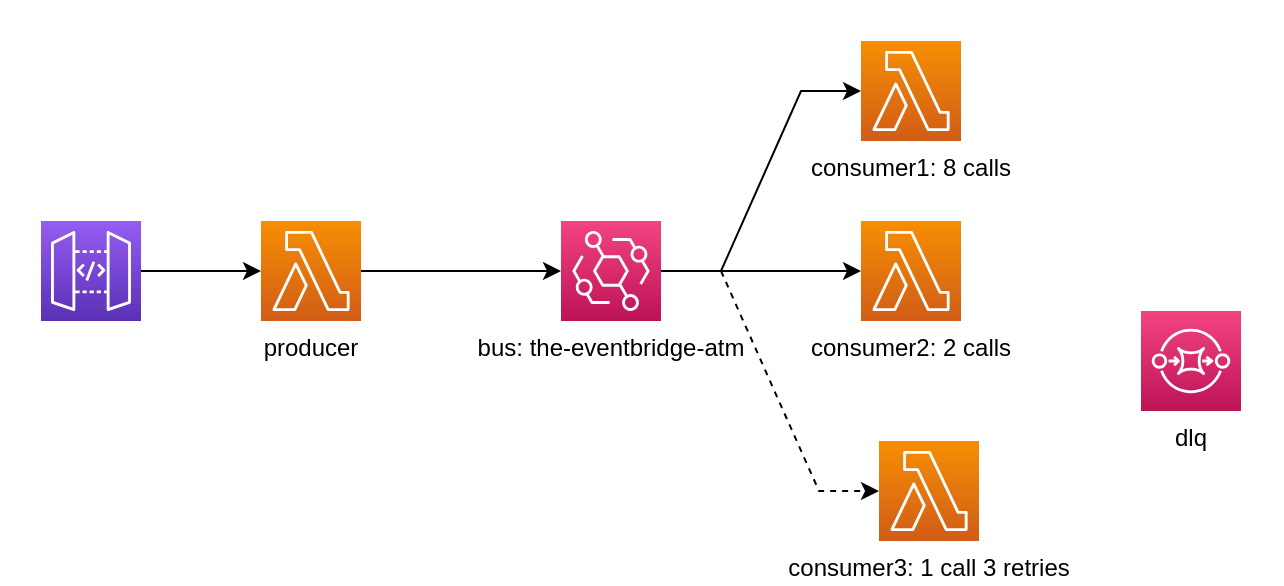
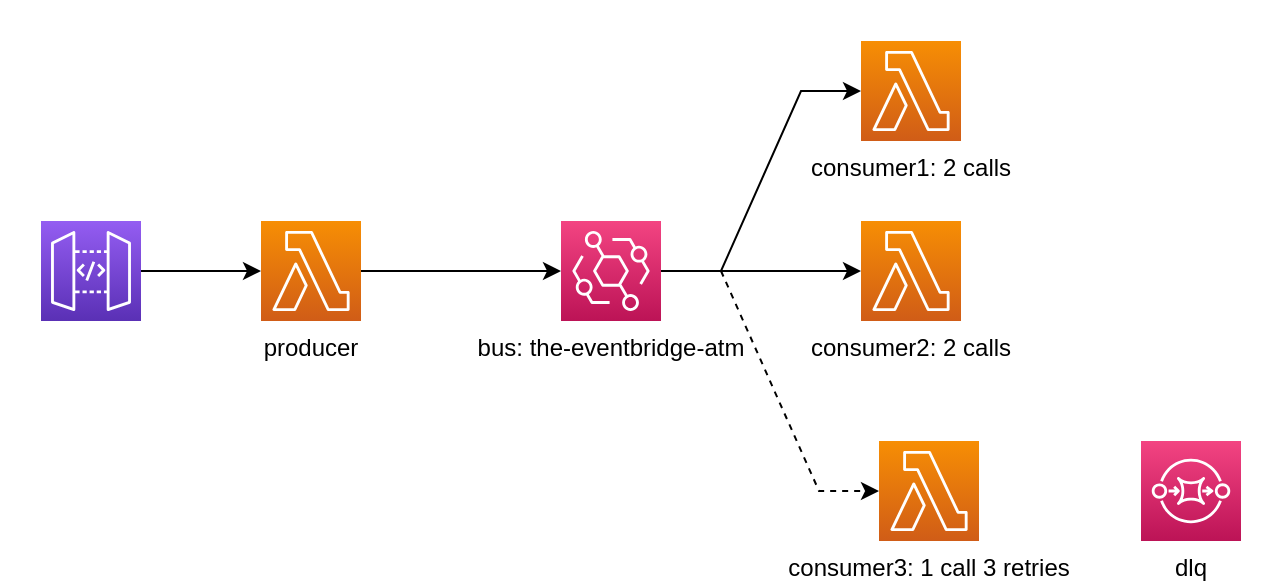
node "consumer1: 8 calls": label "consumer1: 8 calls" -> "consumer1: 2 calls"
node "dlq": moved (1191, 361) -> (1191, 491)
